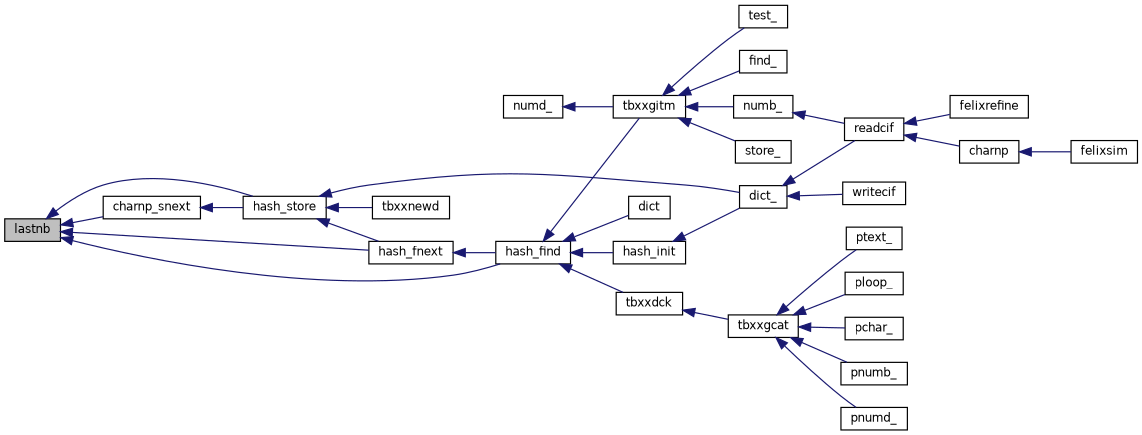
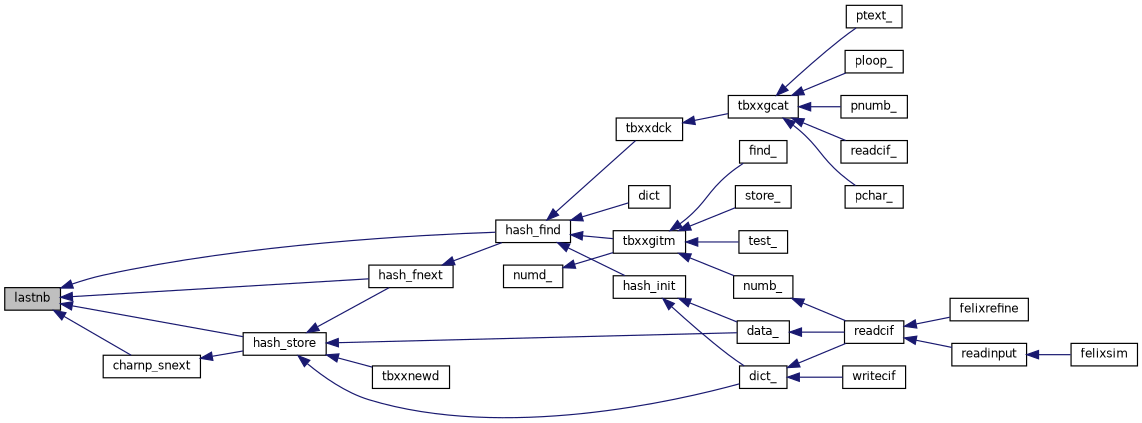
node "charnp": label "charnp" -> "readinput"
node "data_": added
node "pnumd_": label "pnumd_" -> "readcif_"
